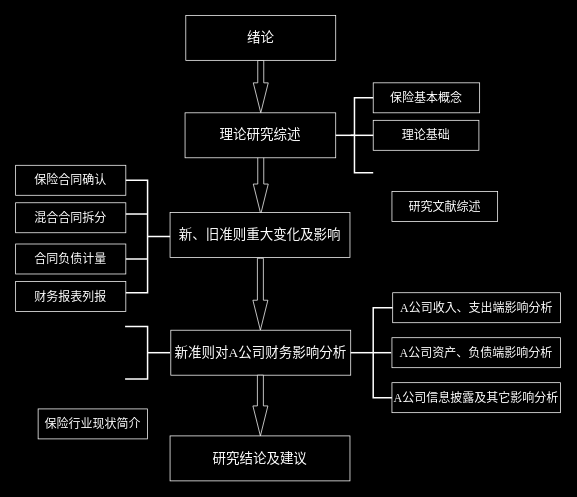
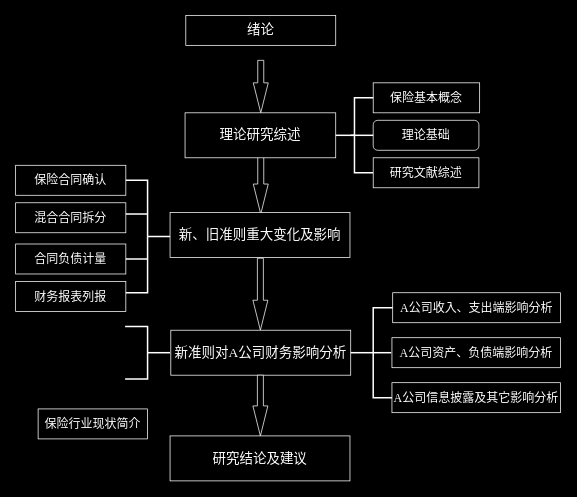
node "绪论": size 150x45 -> 150x30
node "理论基础": shape rectangle -> rounded rectangle
node "研究文献综述": moved (445, 207) -> (426, 173)
